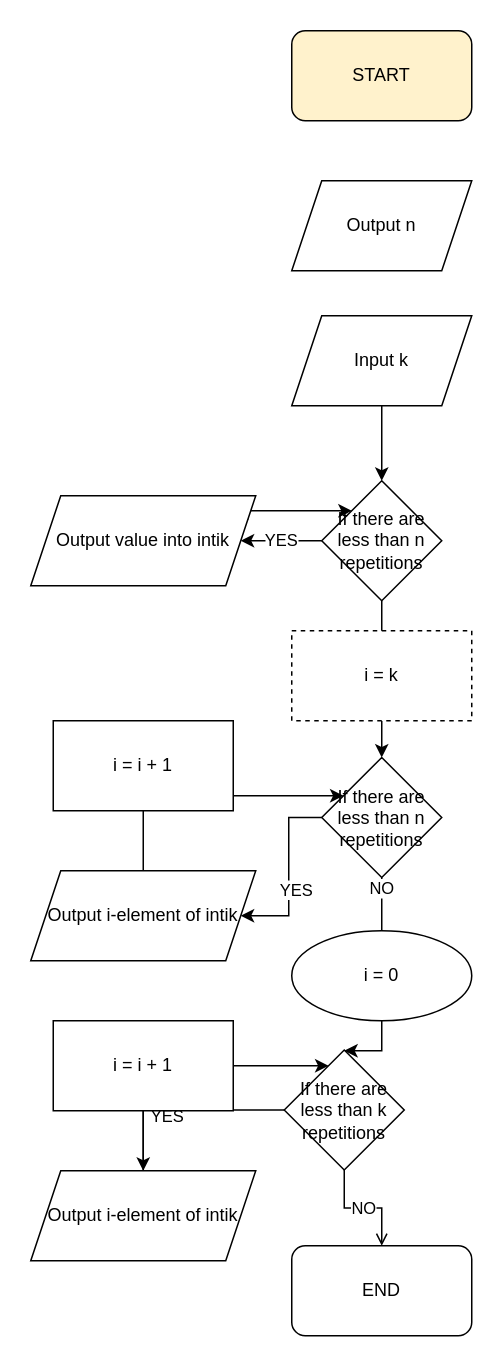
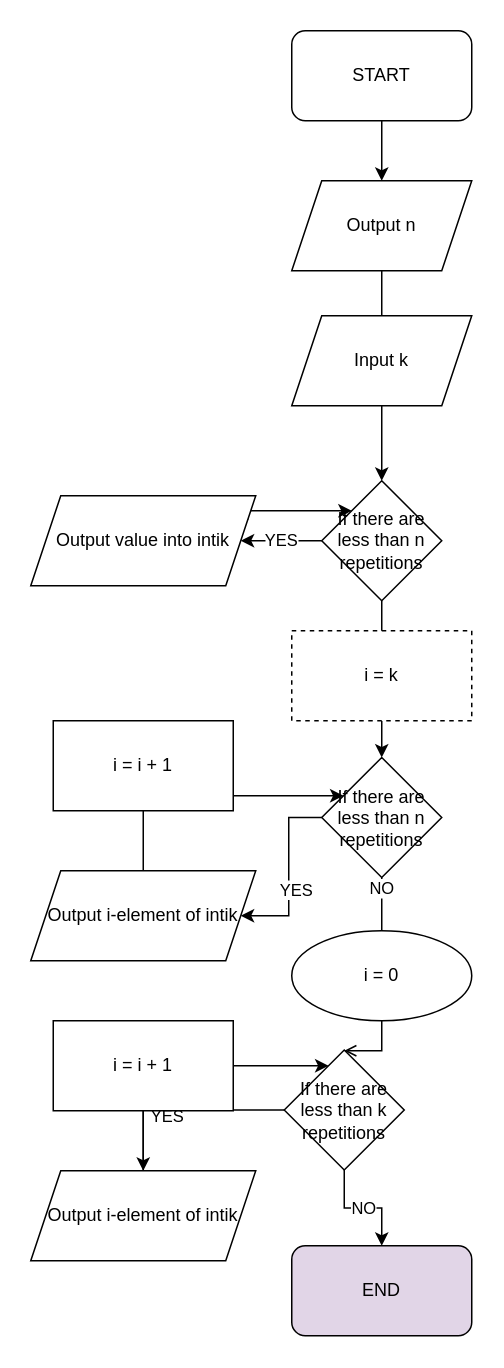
node "START": fillcolor #fff2cc -> #ffffff
edge "START" -> "Output n": added
edge "Output n" -- "Input k": added
edge "i = 0" -> "If there are less than k repetitions": arrowhead classic -> open
edge "If there are less than k repetitions" -> "END": arrowhead open -> classic
node "END": fillcolor #ffffff -> #e1d5e7
